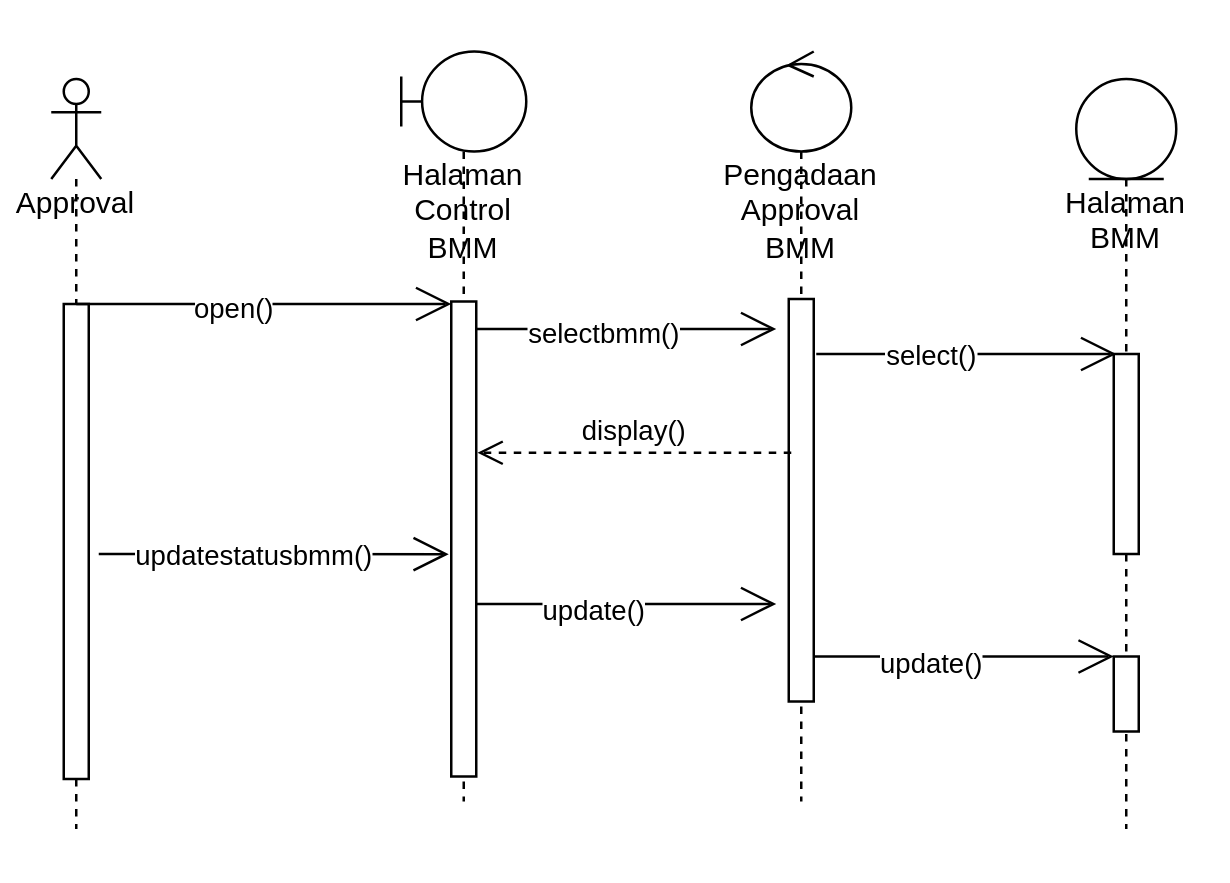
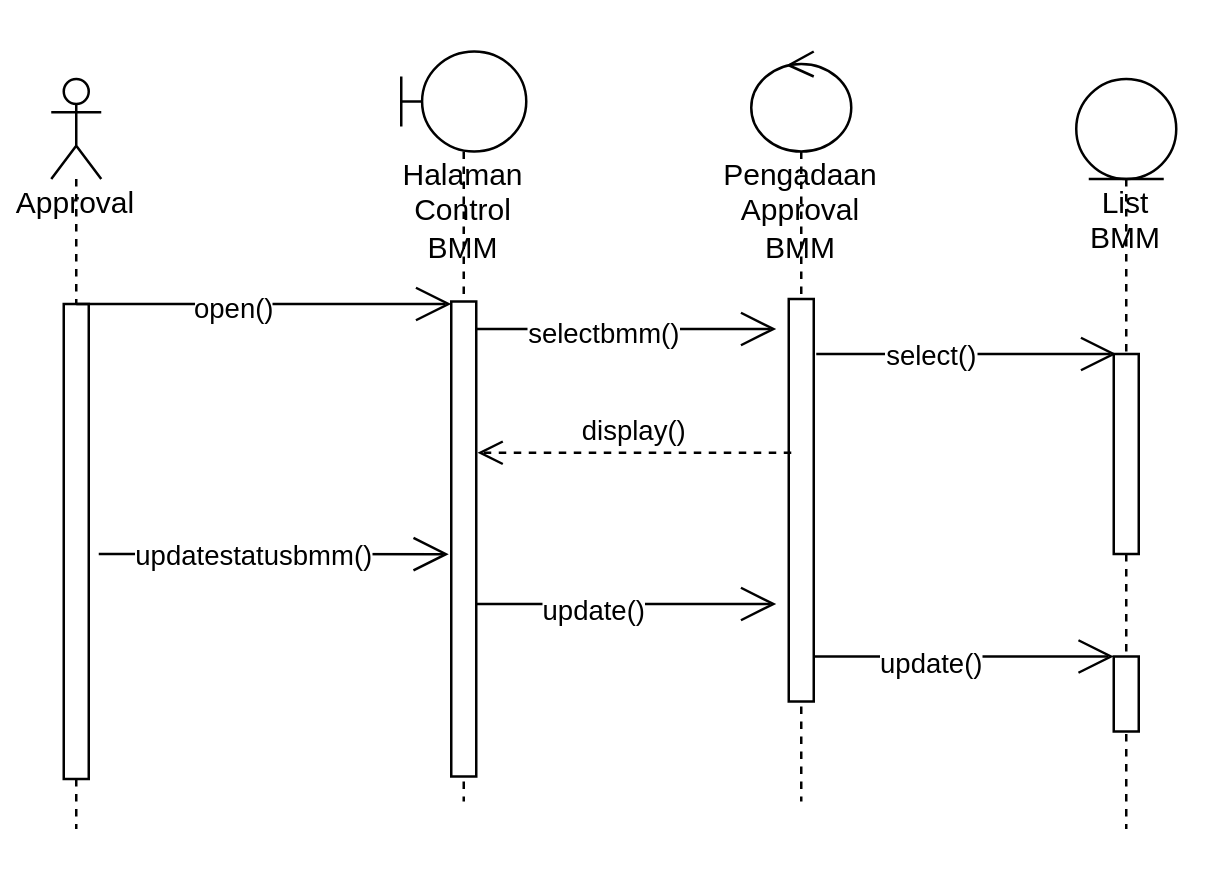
node "Halaman BMM": label "Halaman BMM" -> "List BMM"
